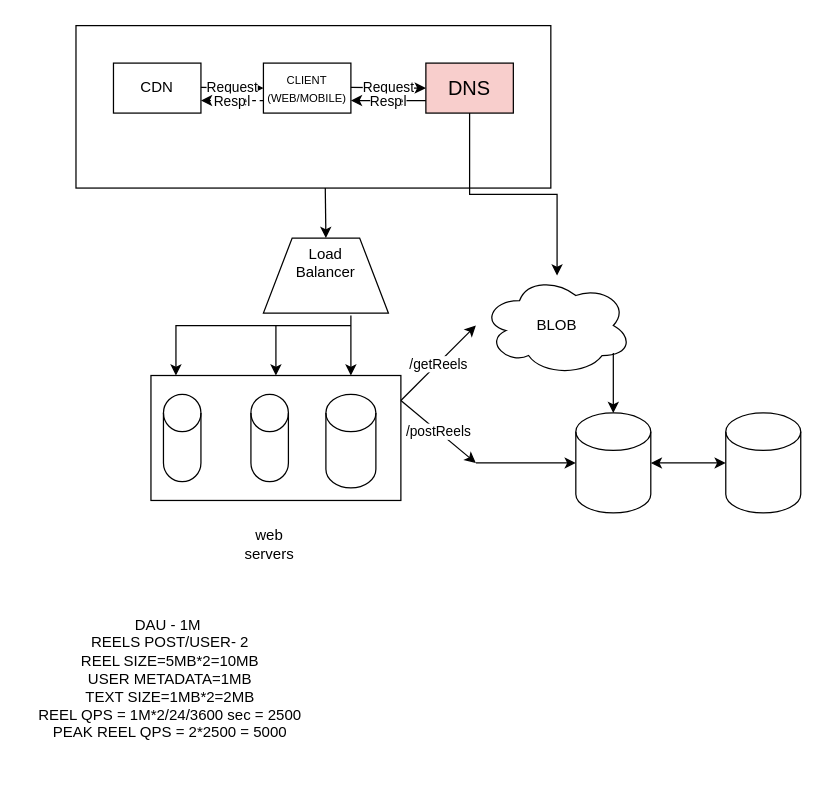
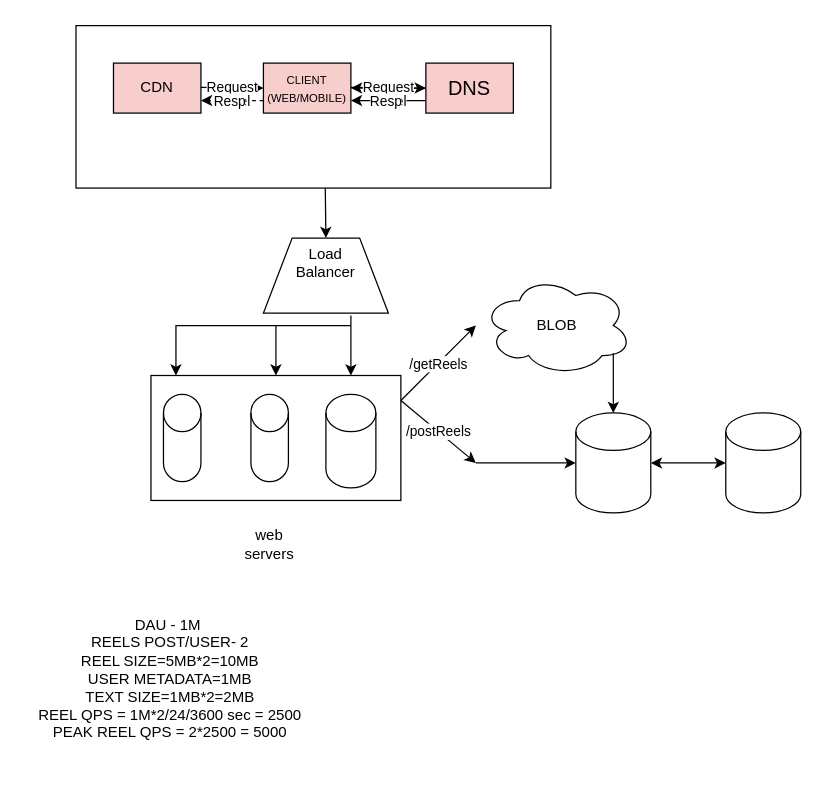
node "CDN": fillcolor #ffffff -> #f8cecc
node "CLIENT (WEB/MOBILE)": fillcolor #ffffff -> #f8cecc
edge "DNS" -> "BLOB": now "DNS" -> "CLIENT (WEB/MOBILE)"
